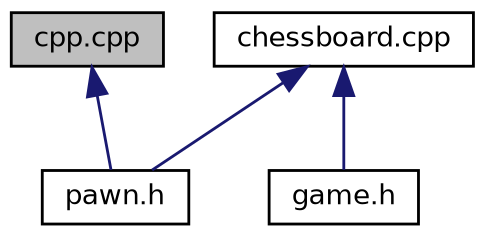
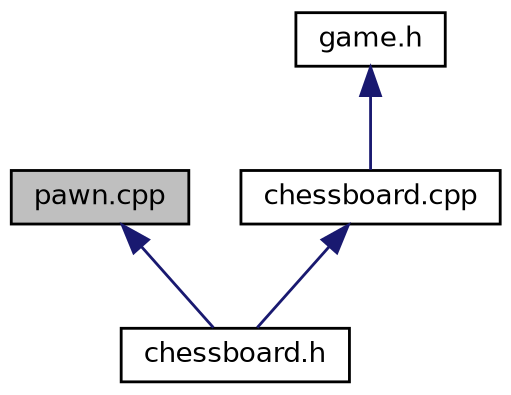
node "cpp.cpp": label "cpp.cpp" -> "pawn.cpp"
edge "game.h" -> "chessboard.cpp": reversed
node "pawn.h": label "pawn.h" -> "chessboard.h"
